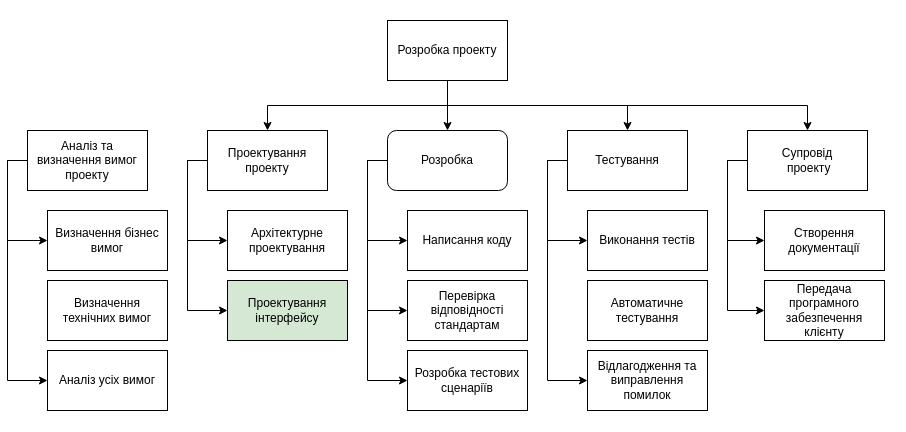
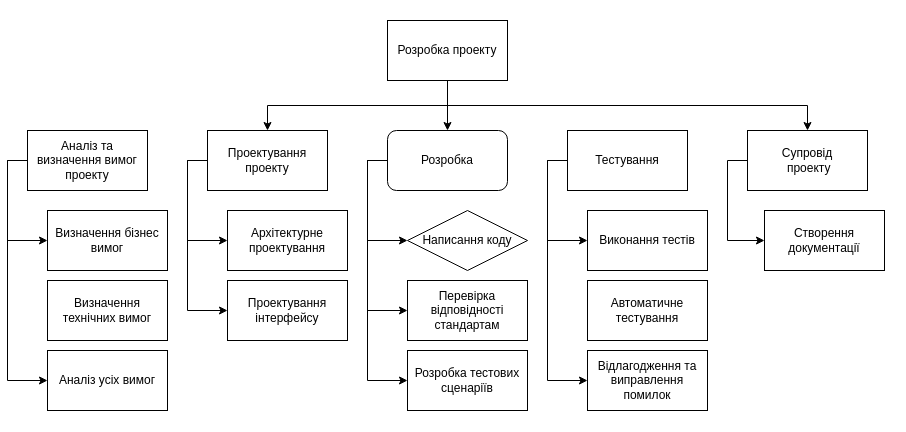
edge "Розробка проекту" -> "Тестування": removed
node "Написання коду": shape rectangle -> diamond
edge "Супровід проекту" -> "Передача програмного забезпечення клієнту": removed
node "Проектування інтерфейсу": fillcolor #d5e8d4 -> #ffffff
node "Передача програмного забезпечення клієнту": removed
